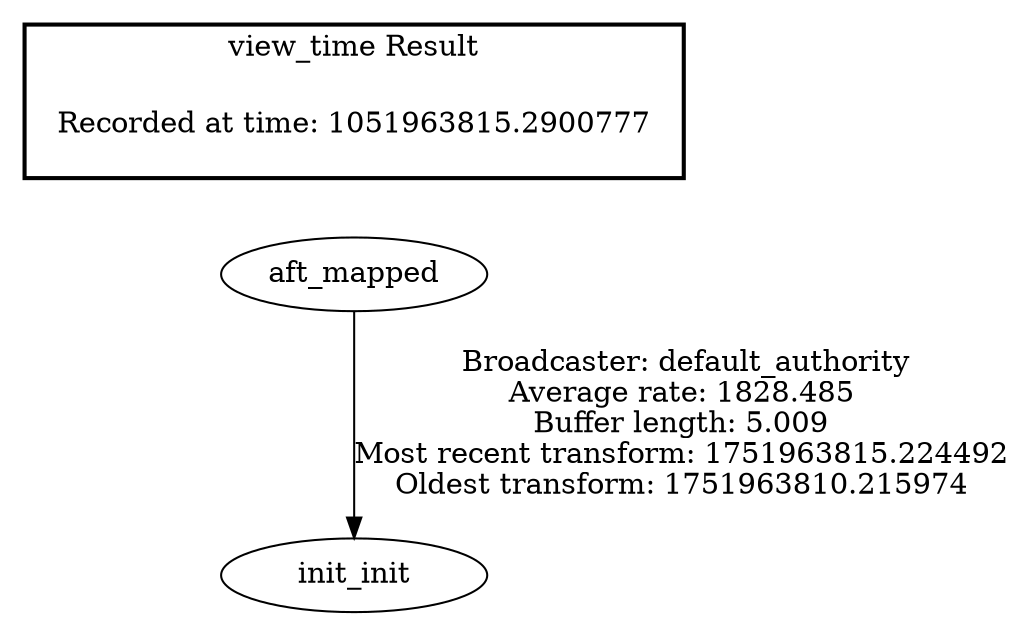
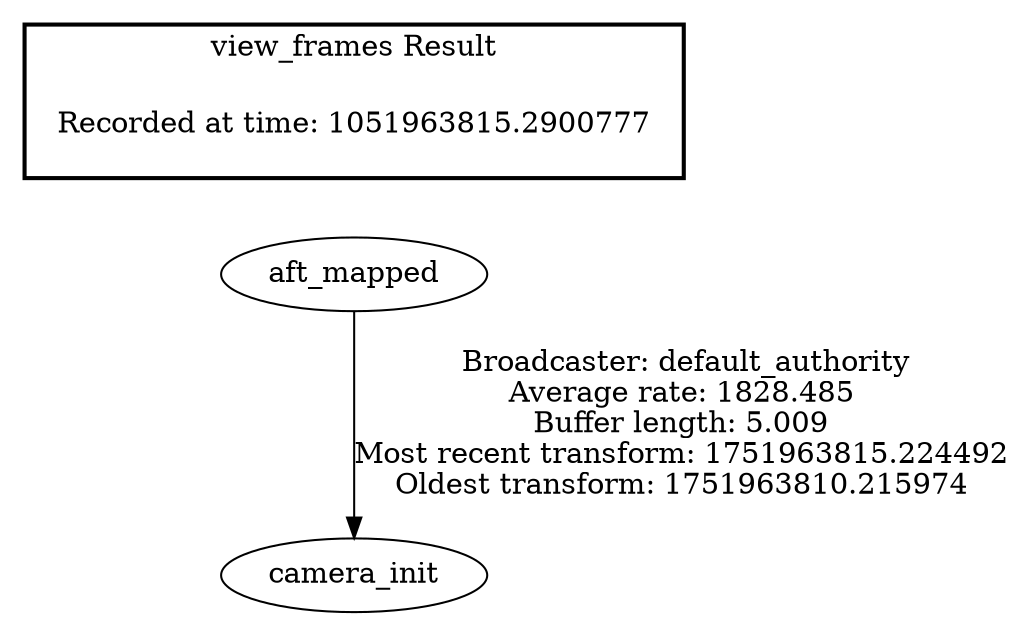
cluster "view_time Result": label "view_time Result" -> "view_frames Result"
node "init_init": label "init_init" -> "camera_init"
